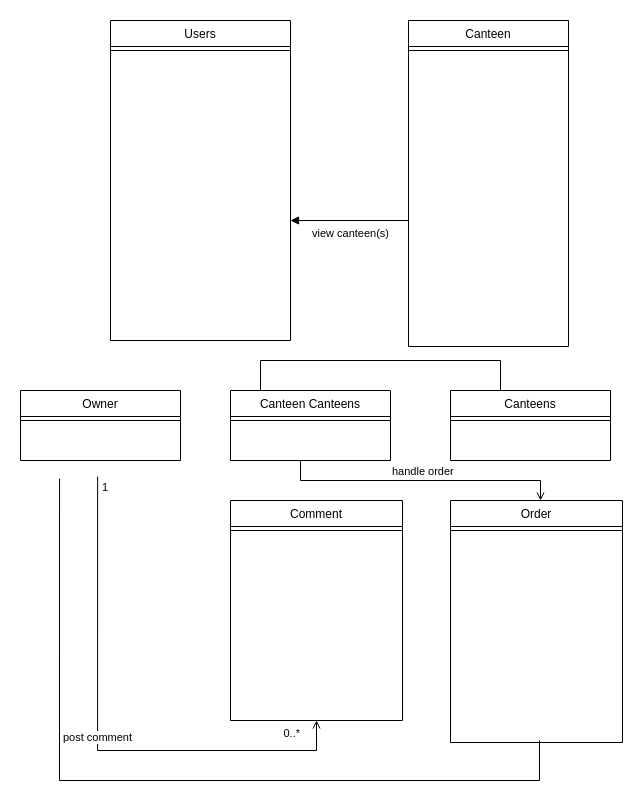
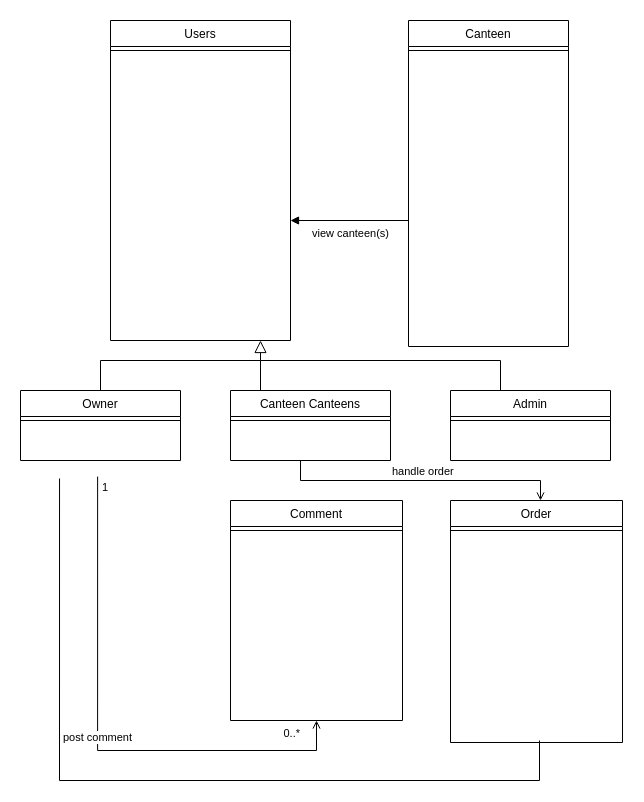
edge "Owner" -> "Users": added
node "Canteens": label "Canteens" -> "Admin"
